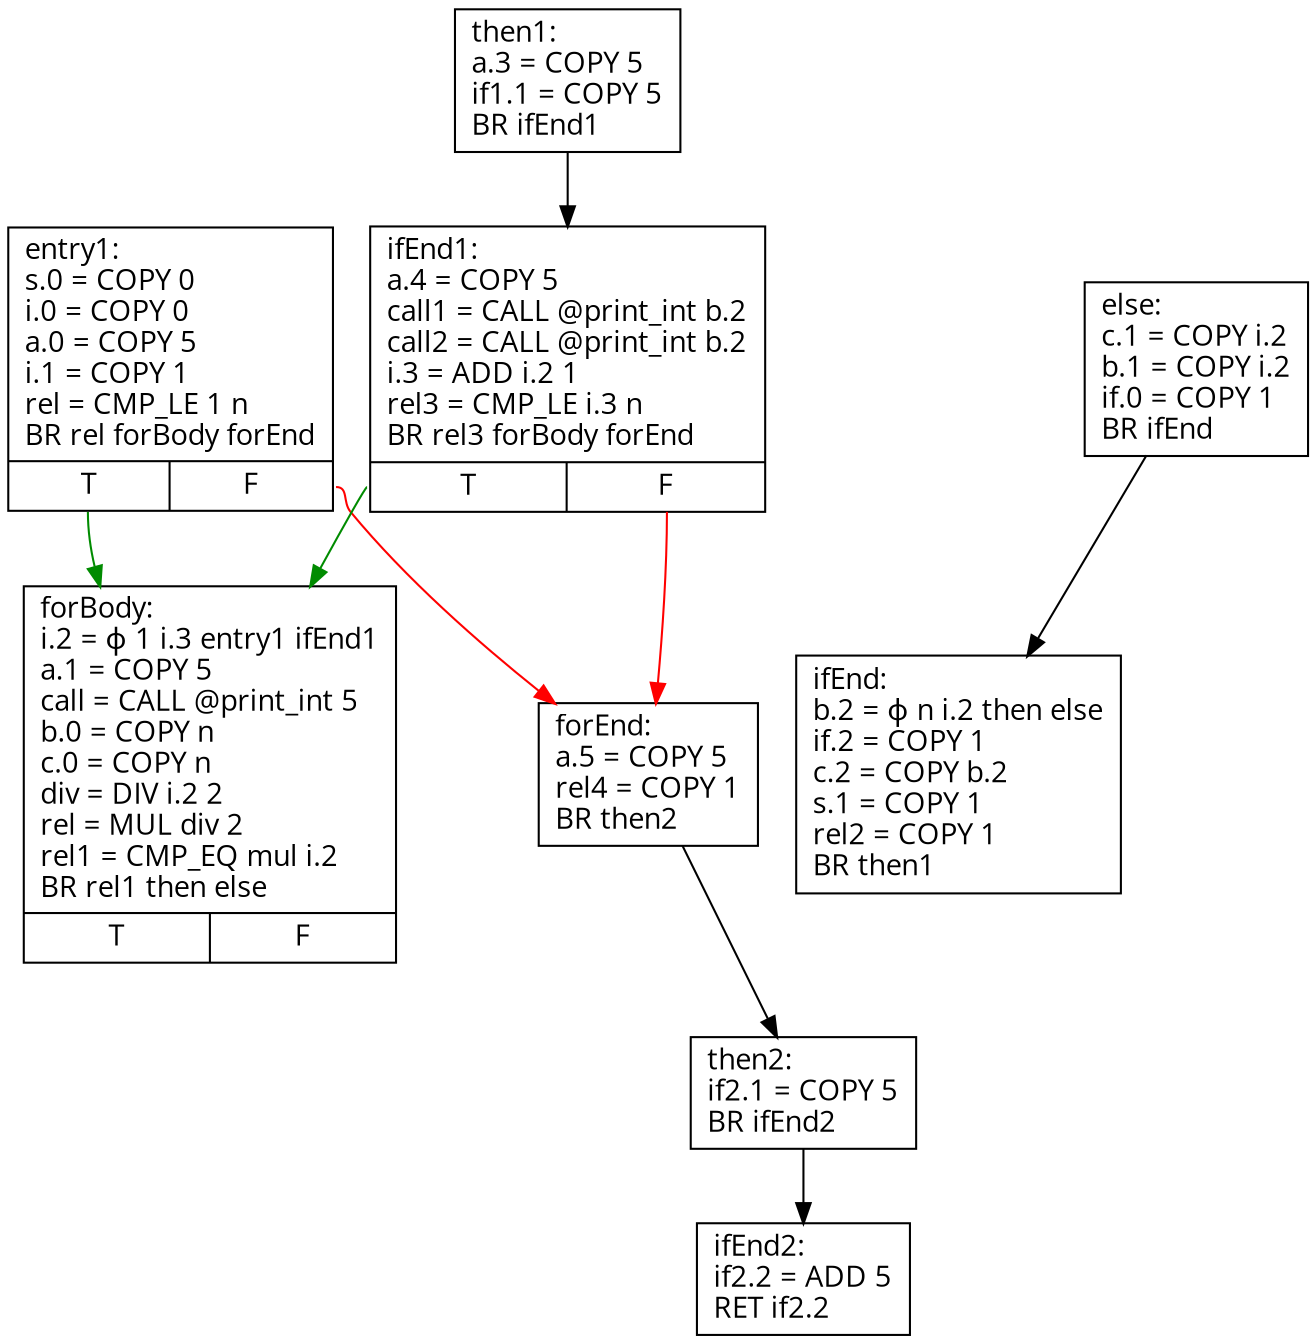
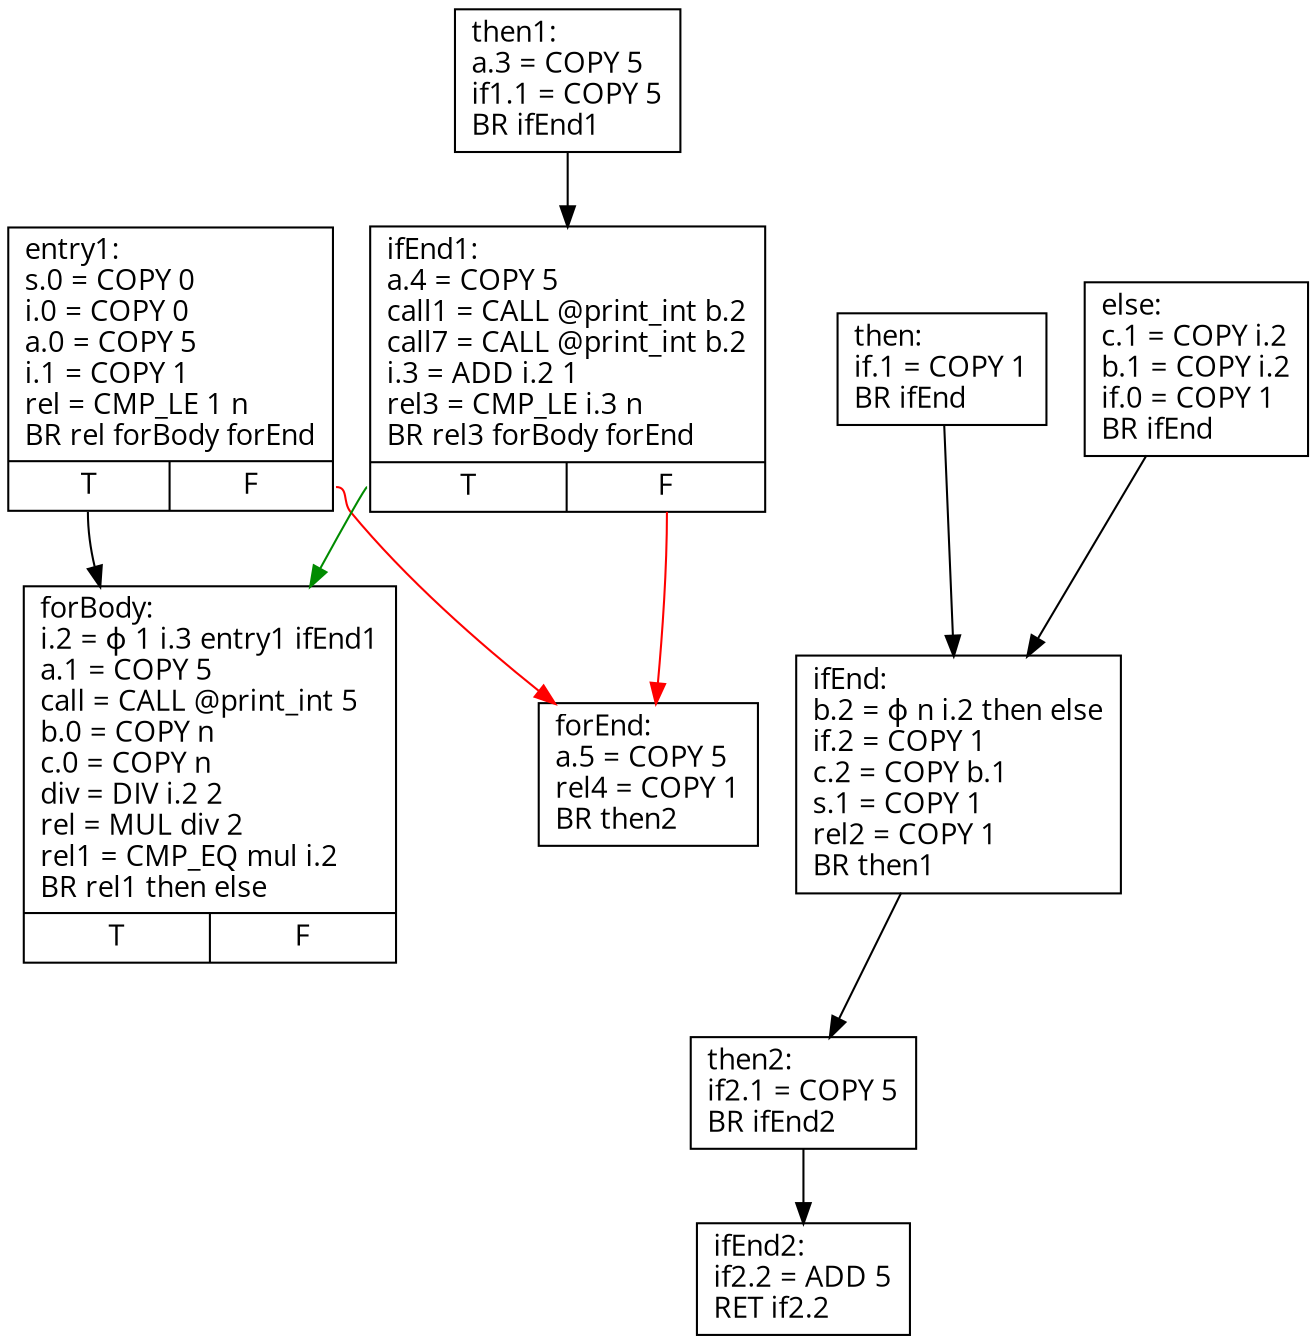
node "ifEnd1:": text "call2 = CALL @print_int b.2" -> "call7 = CALL @print_int b.2"
node "then:": added
edge "entry1:" -> "forBody:": color green4 -> black
node "ifEnd:": text "c.2 = COPY b.2" -> "c.2 = COPY b.1"
edge "forEnd:" -> "then2:": now "ifEnd:" -> "then2:"
